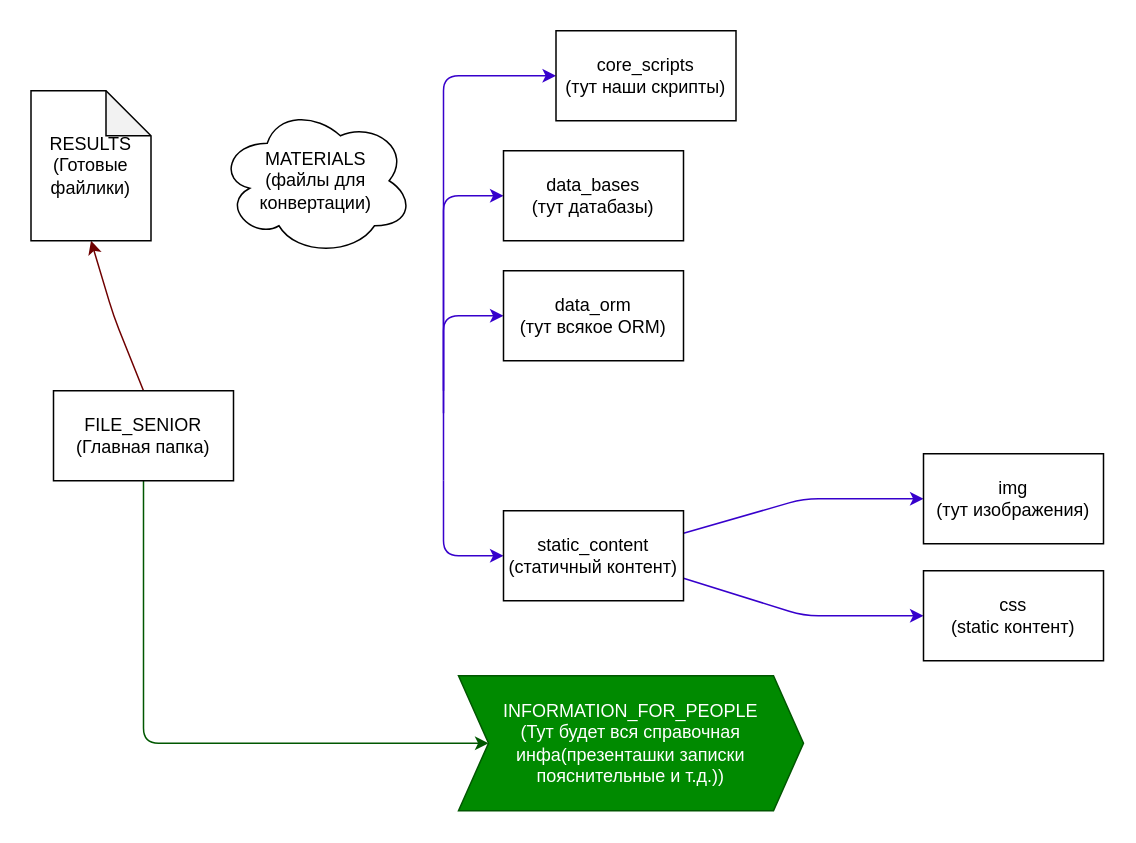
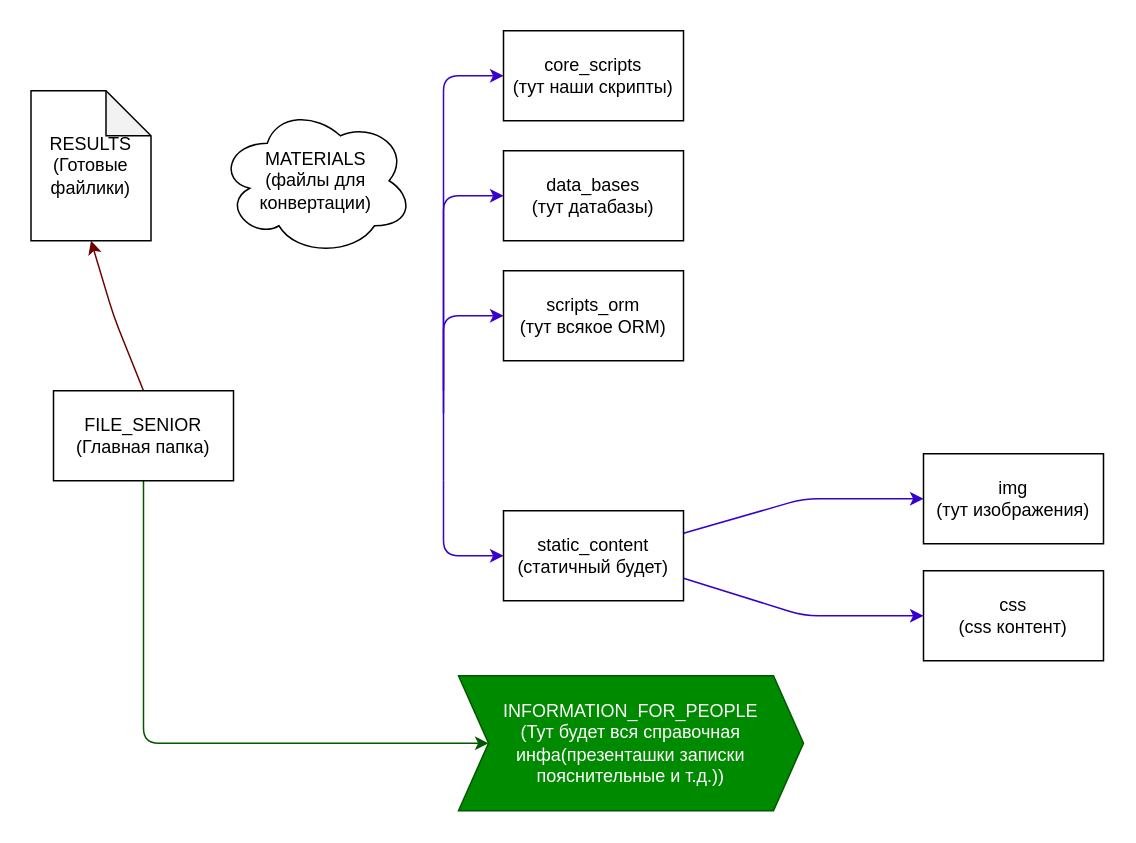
node "core_scripts (тут наши скрипты)": moved (646, 76) -> (593, 76)
node "data_orm (тут всякое ORM)": label "data_orm (тут всякое ORM)" -> "scripts_orm (тут всякое ORM)"
node "static_content (статичный контент)": label "static_content (статичный контент)" -> "static_content (статичный будет)"
node "css (static контент)": label "css (static контент)" -> "css (css контент)"
